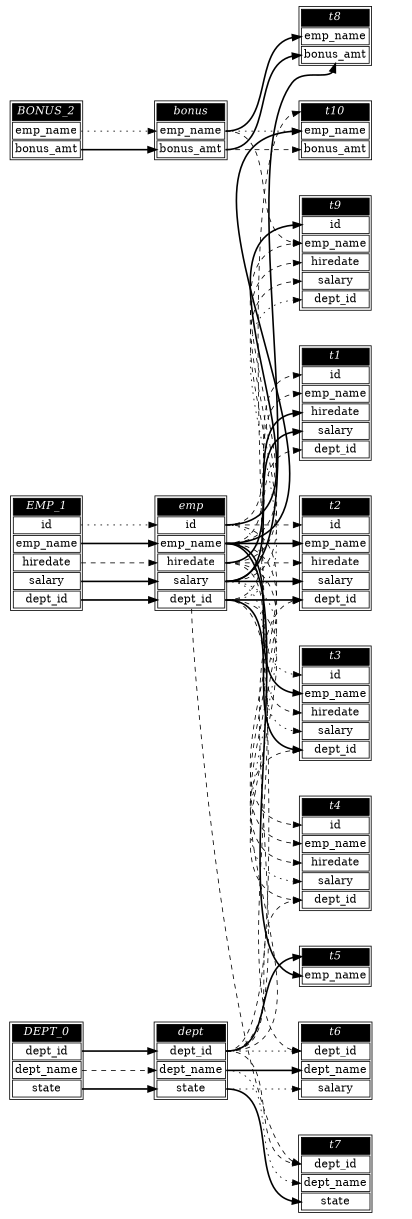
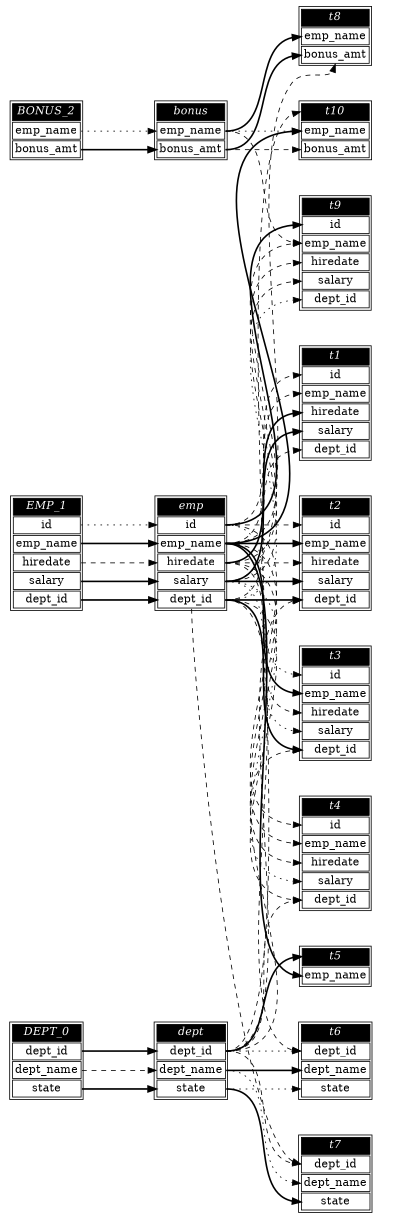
edge "emp" -> "t8": style bold -> dashed
node "t6": text "salary" -> "state"
